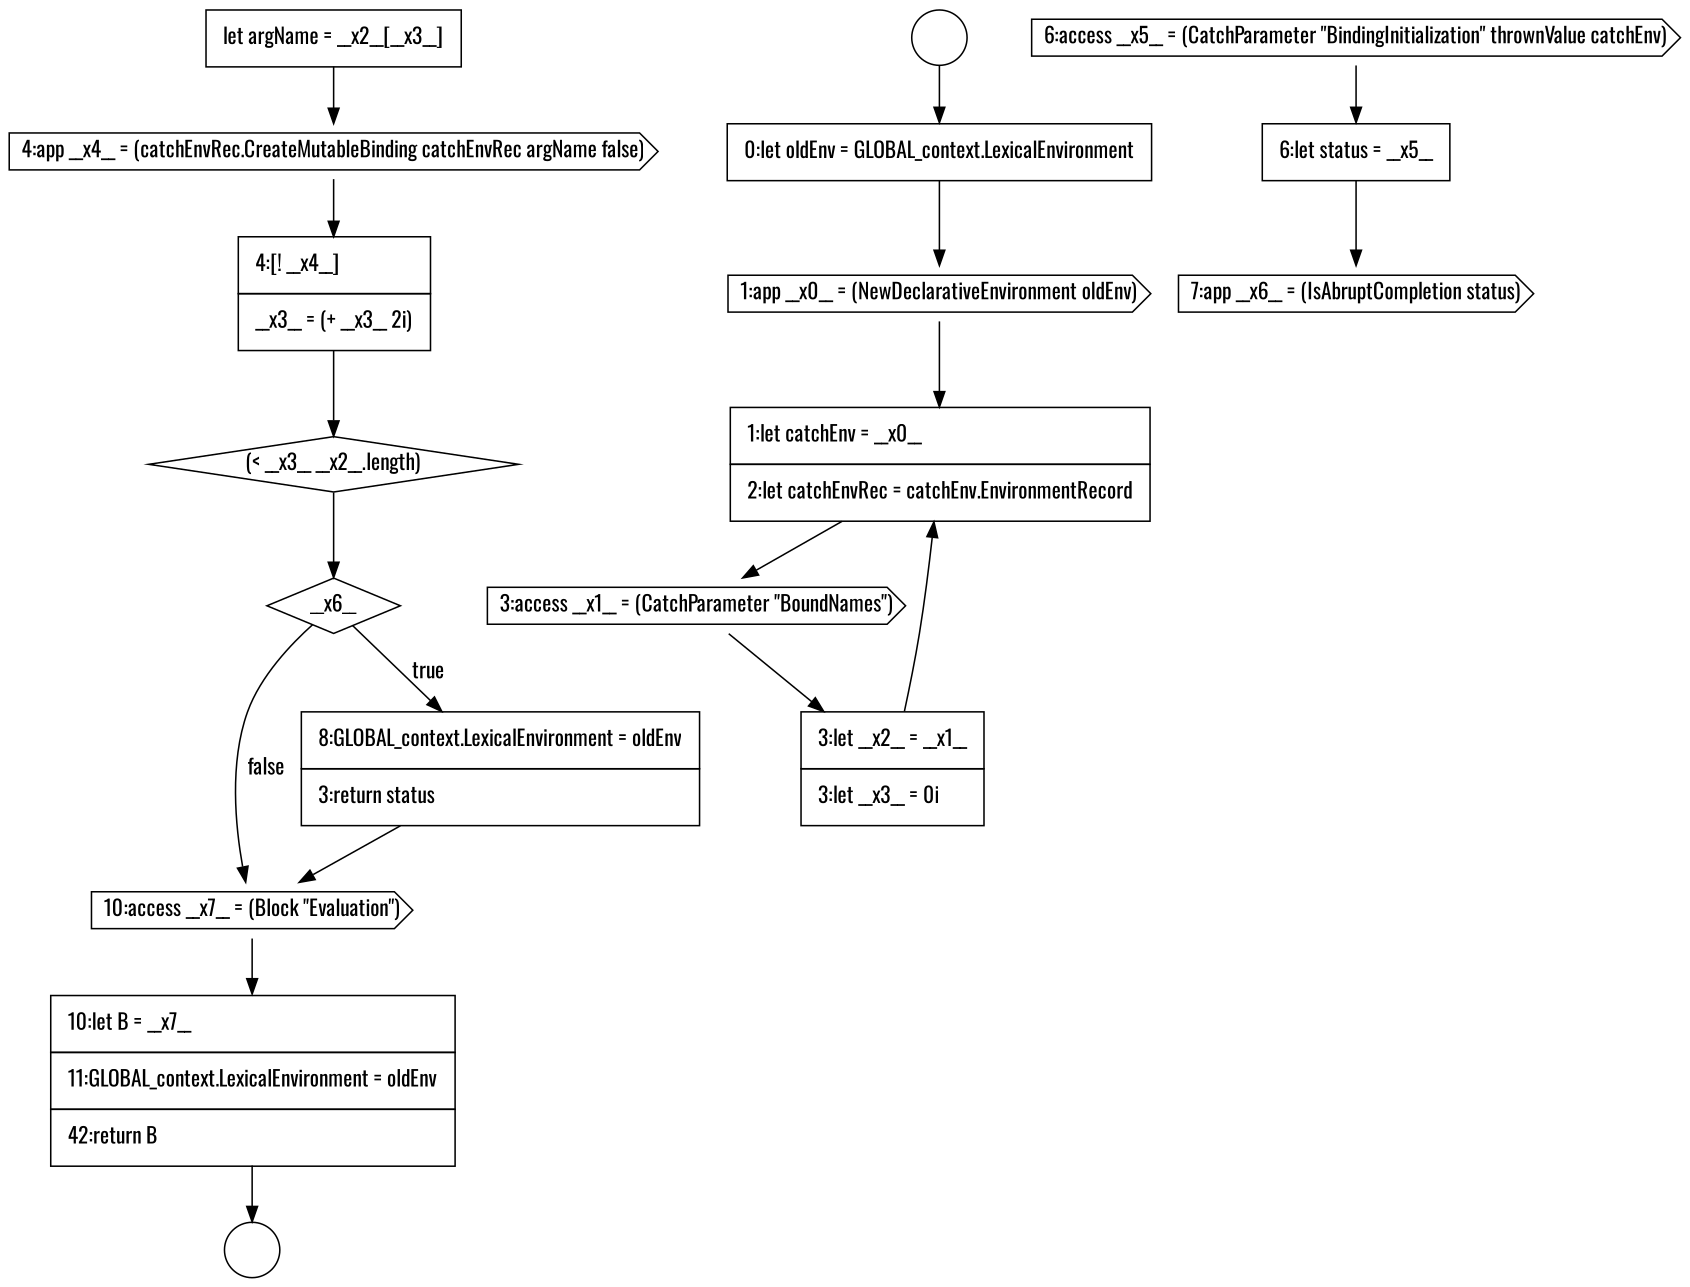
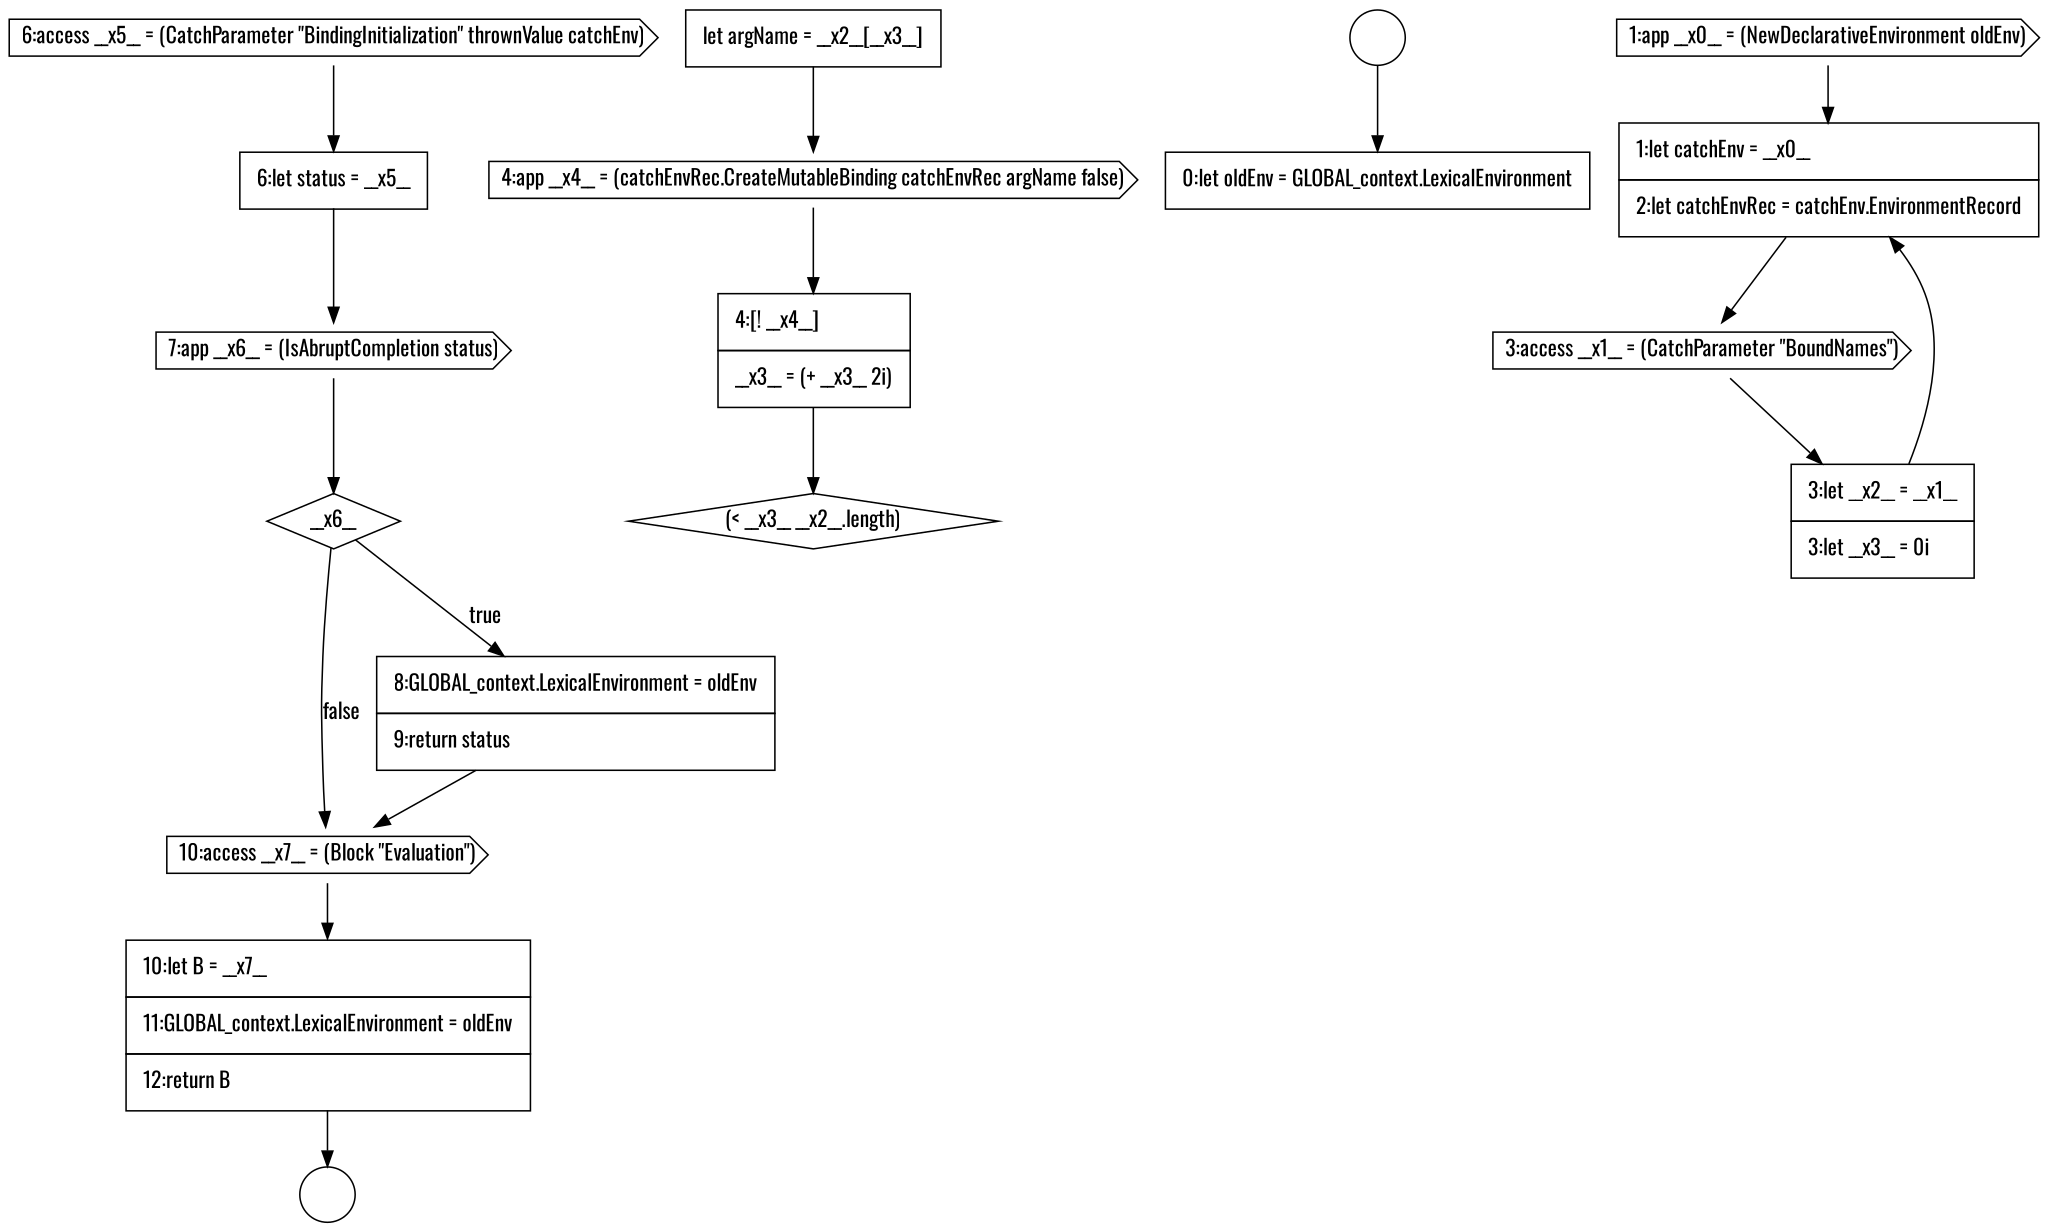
edge "0:let oldEnv = GLOBAL_context.LexicalEnvironment" -> "1:app __x0__ = (NewDeclarativeEnvironment oldEnv)": removed
edge "(< __x3__ __x2__.length)" -> "__x6__": now "7:app __x6__ = (IsAbruptCompletion status)" -> "__x6__"
node "8:GLOBAL_context.LexicalEnvironment = oldEnv": text "3:return status" -> "9:return status"
node "10:let B = __x7__": text "42:return B" -> "12:return B"
